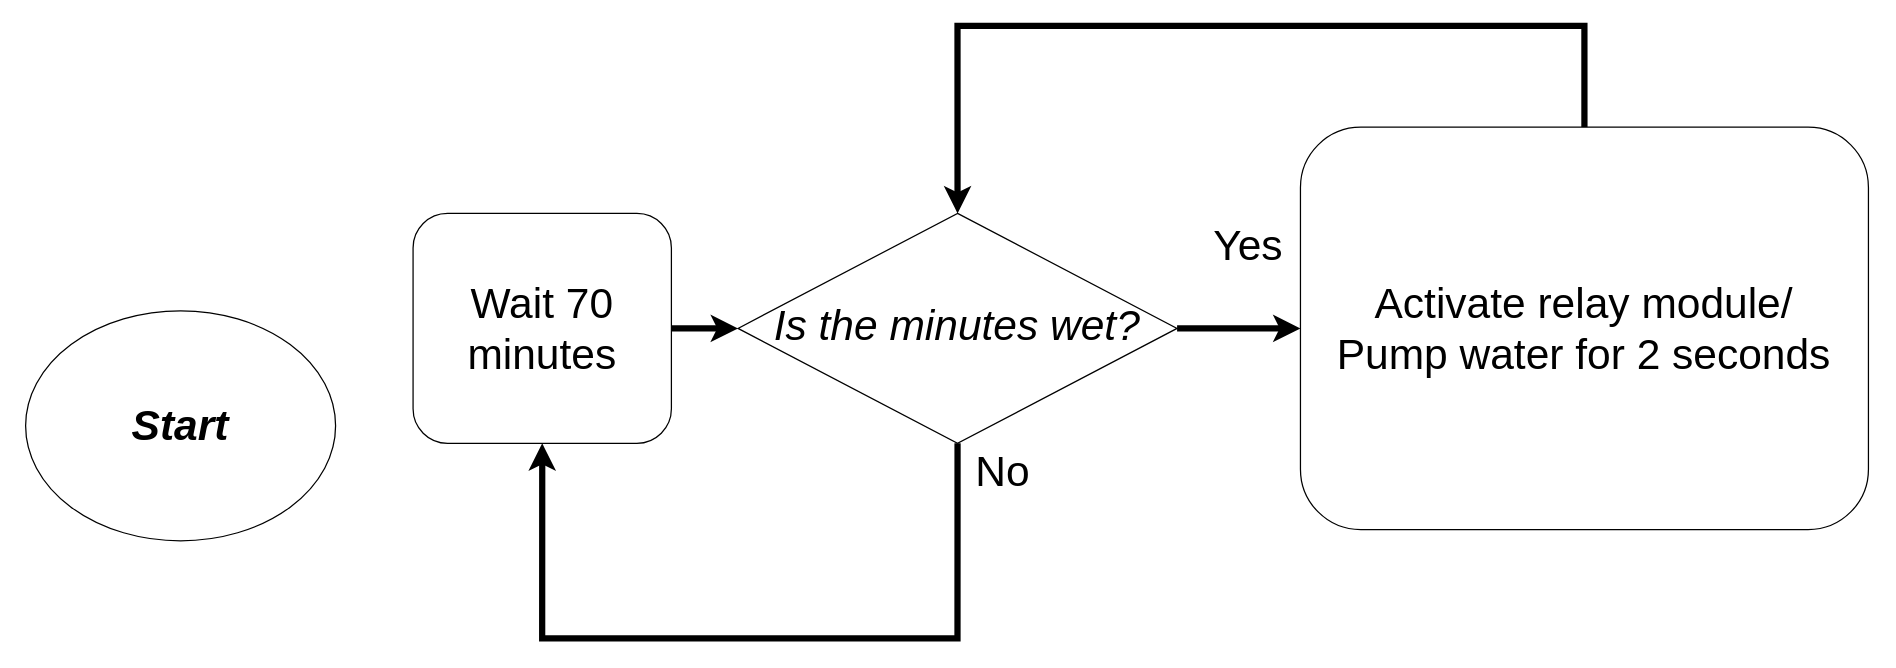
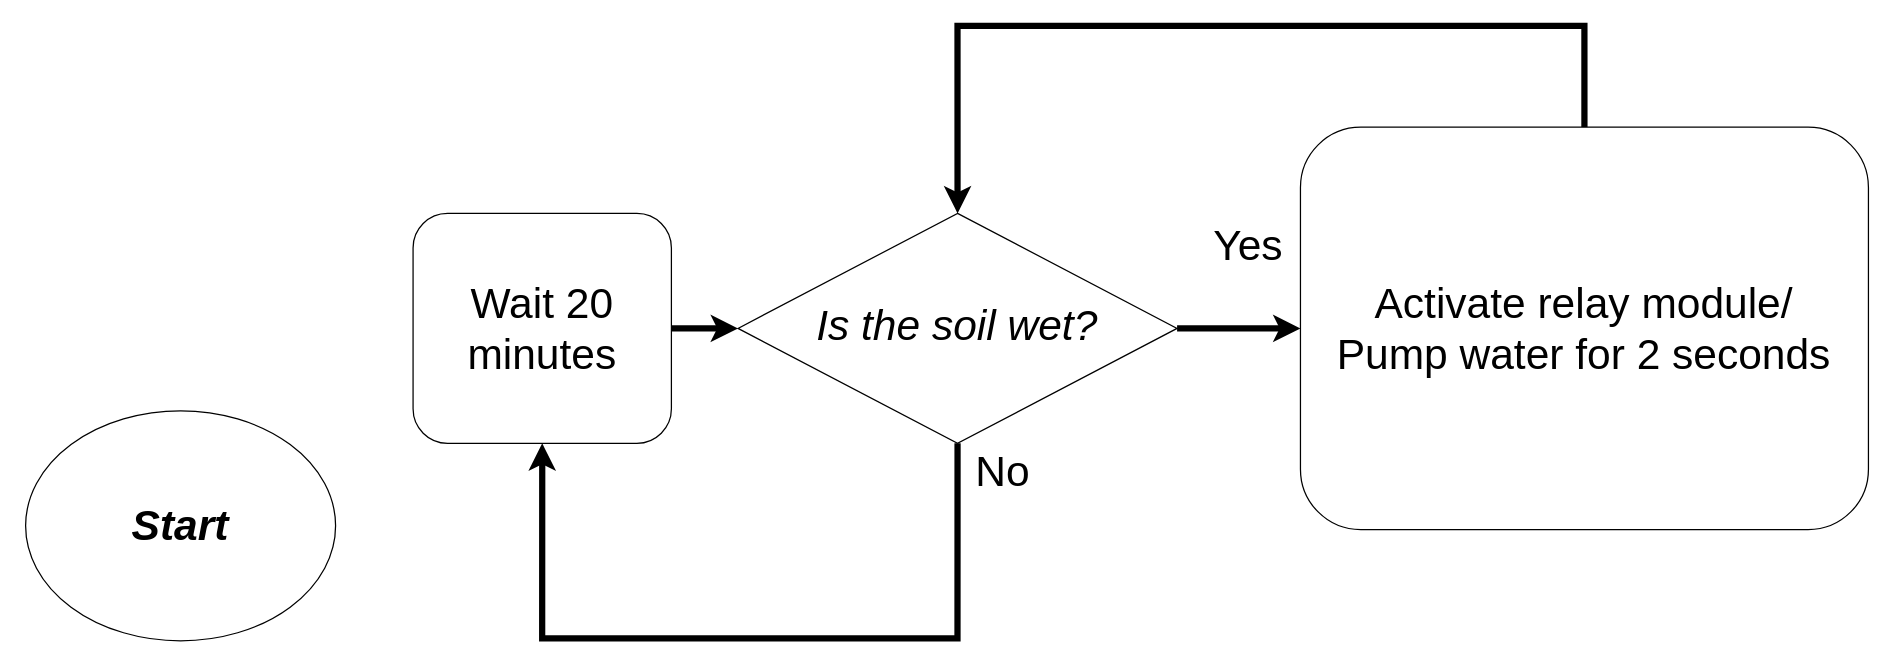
node "Is the minutes wet?": label "Is the minutes wet?" -> "Is the soil wet?"
node "Wait 70 minutes": label "Wait 70 minutes" -> "Wait 20 minutes"
node "Start": moved (181, 426) -> (181, 526)
